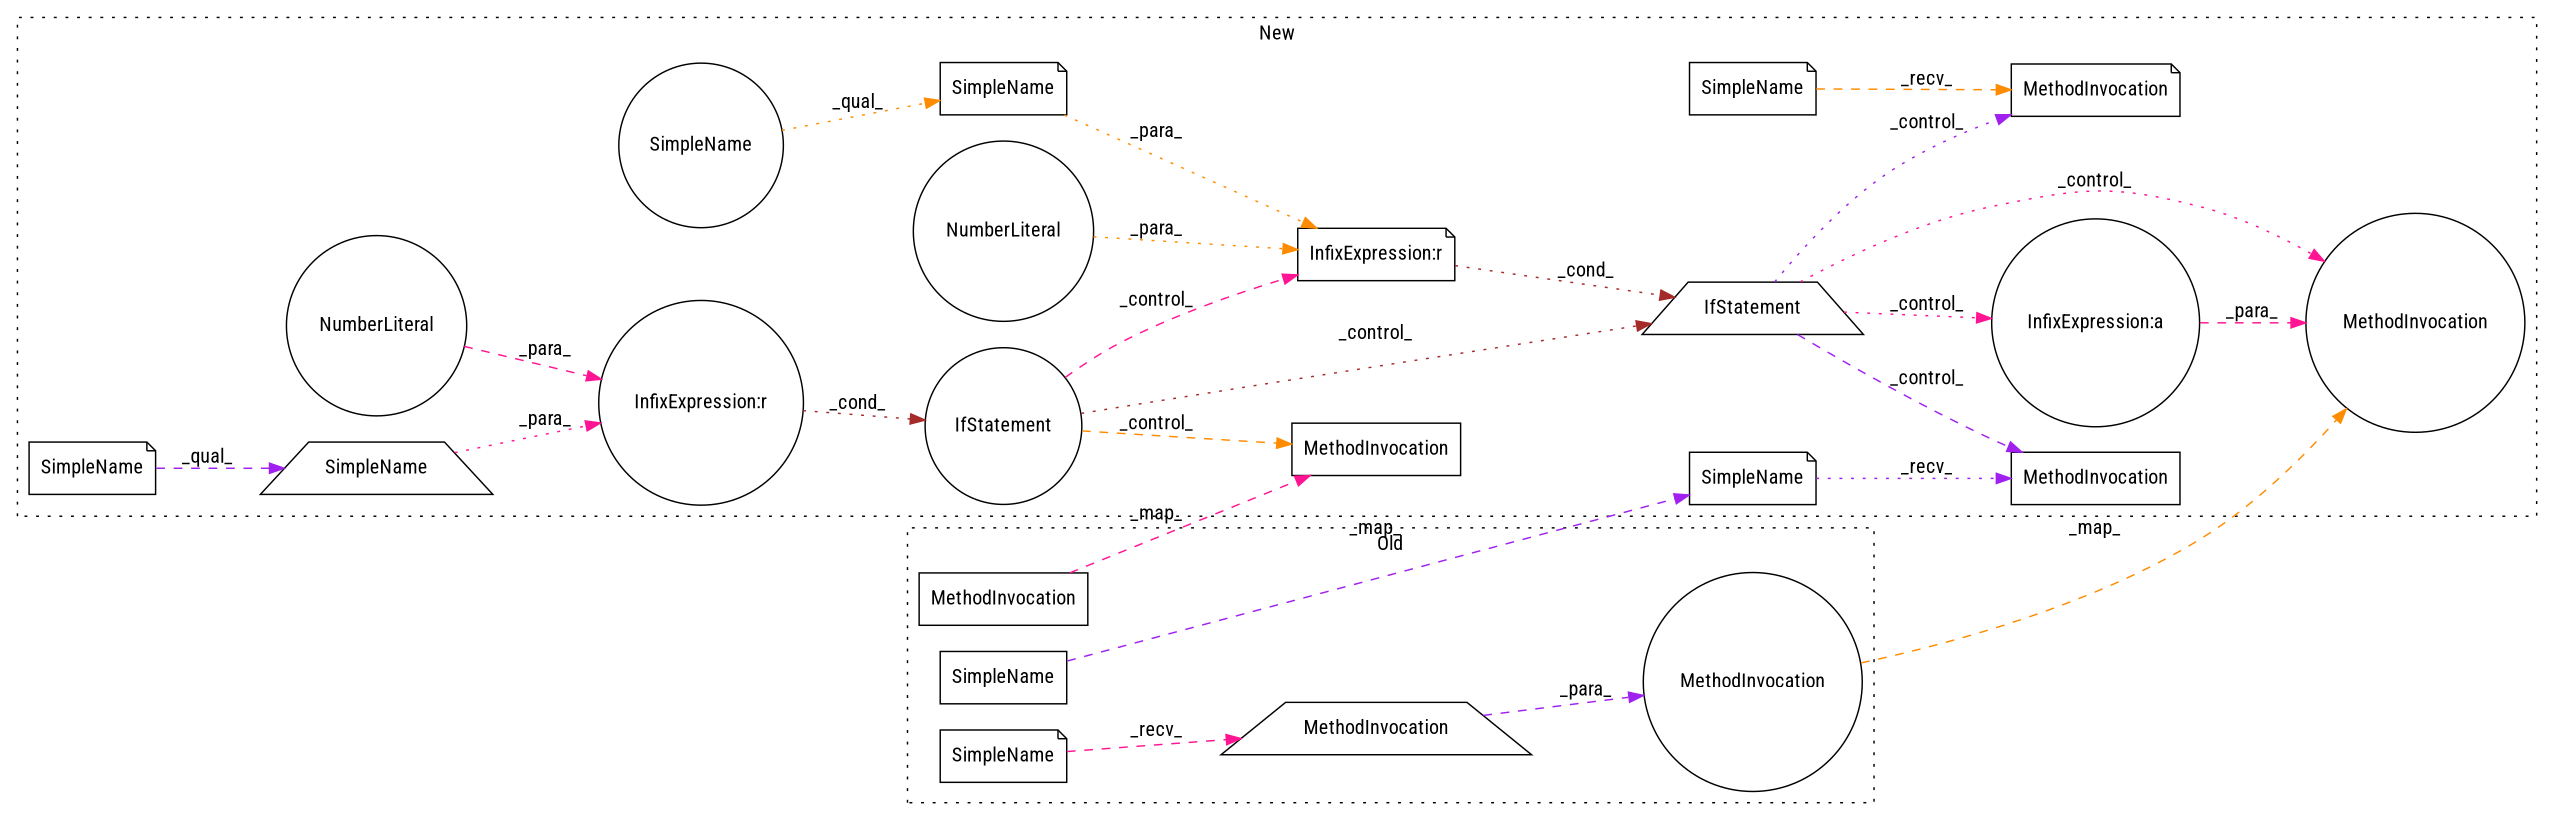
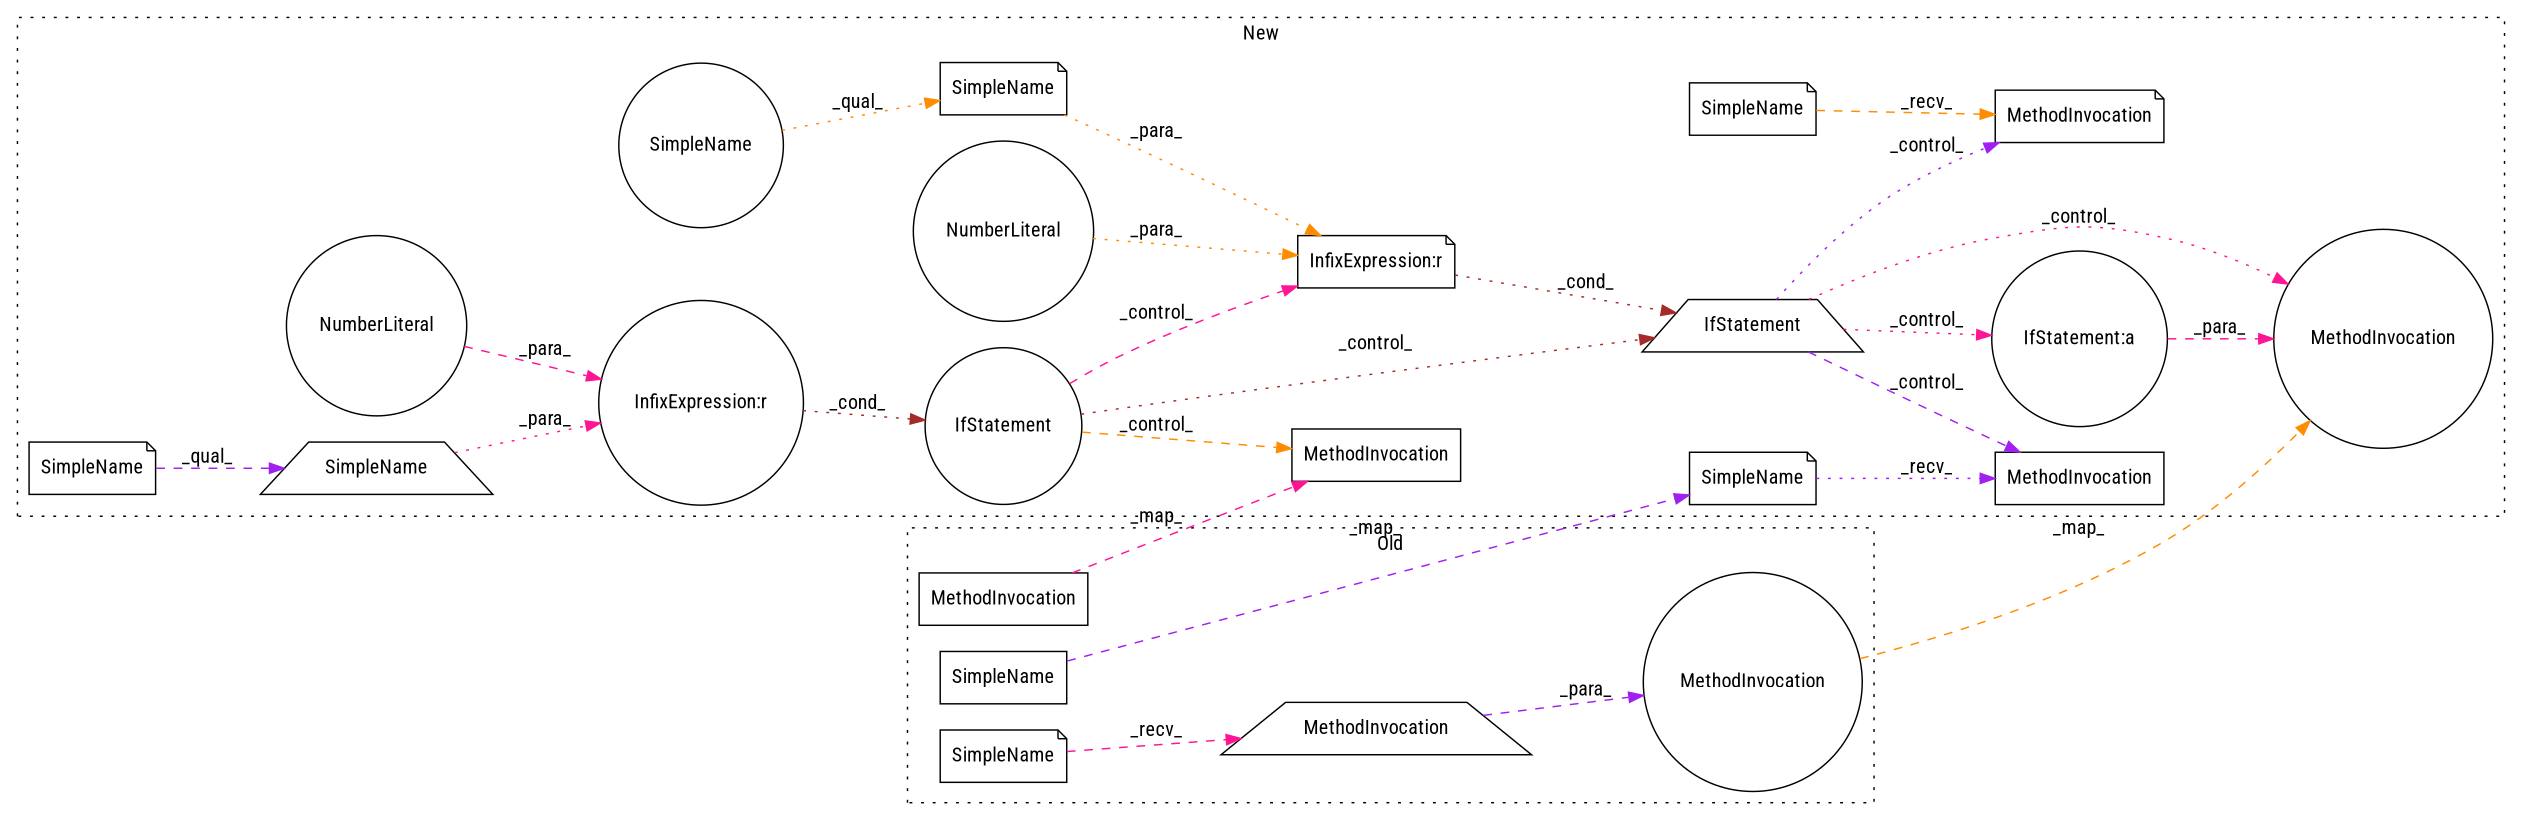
node "InfixExpression:a": label "InfixExpression:a" -> "IfStatement:a"
